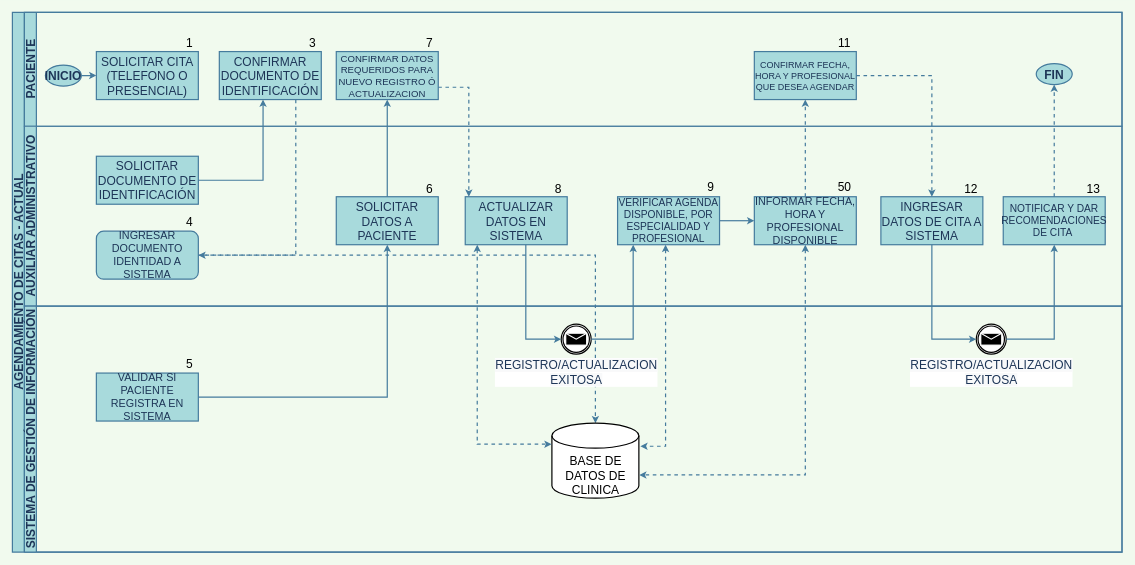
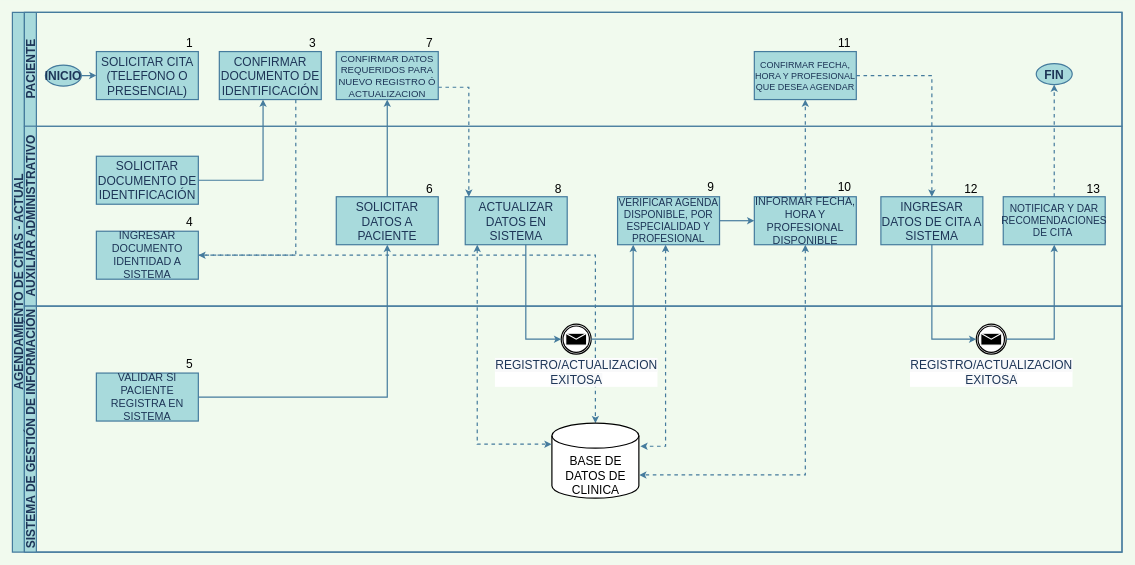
node "50": label "50" -> "10"
node "INGRESAR DOCUMENTO IDENTIDAD A SISTEMA": shape rounded rectangle -> rectangle
